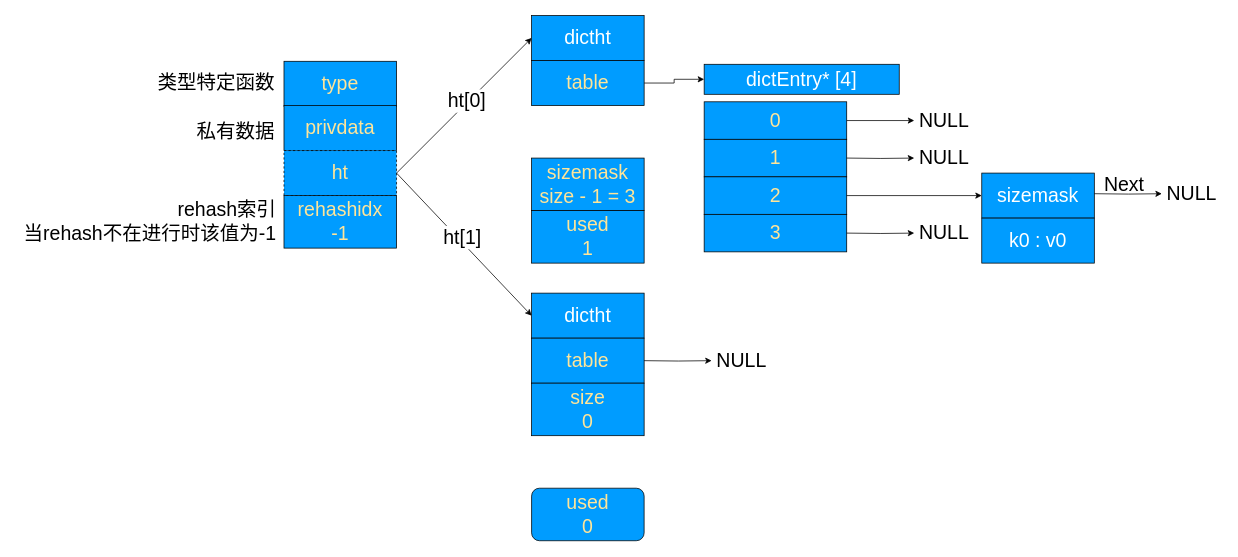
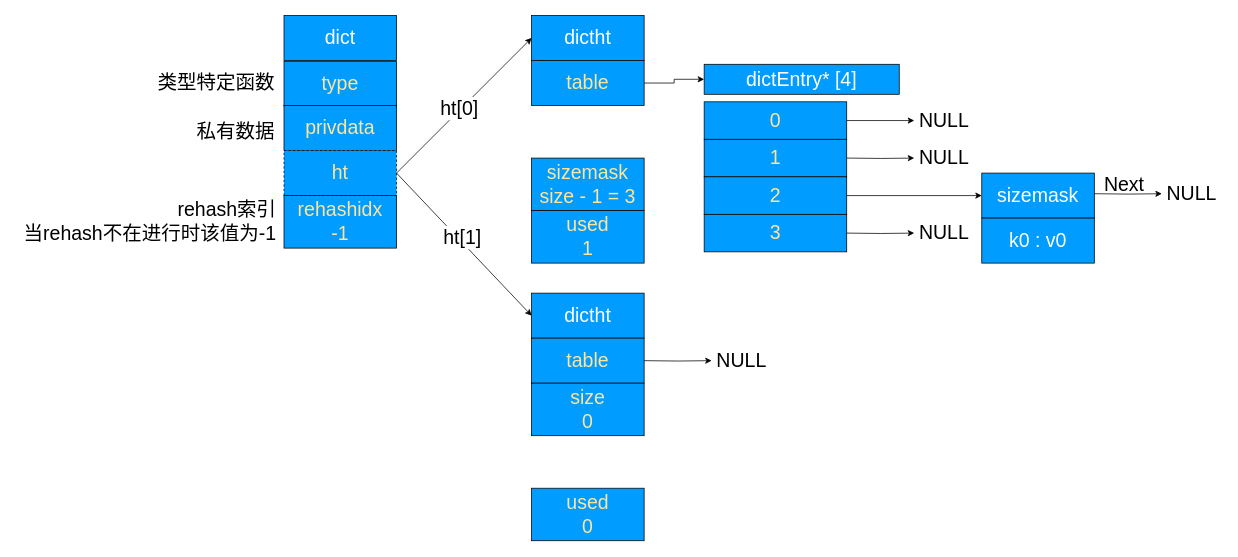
node "dict": added
node "ht[0]": moved (467, 101) -> (459, 108)
node "used 0": shape rounded rectangle -> rectangle
